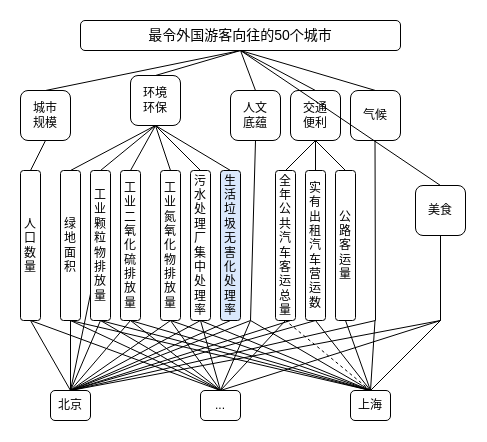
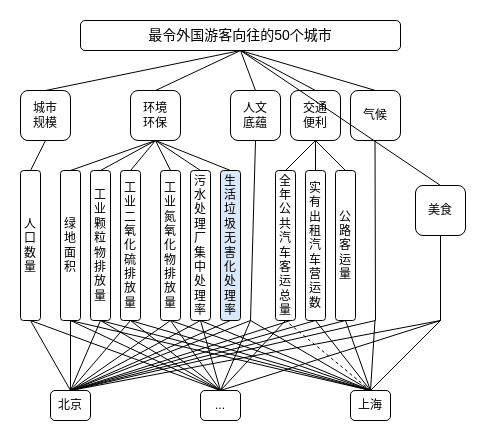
node "环境 环保": moved (156, 101) -> (156, 116)
edge "工业颗粒物排放量" -- "北京": now "公路客运量" -- "北京"
